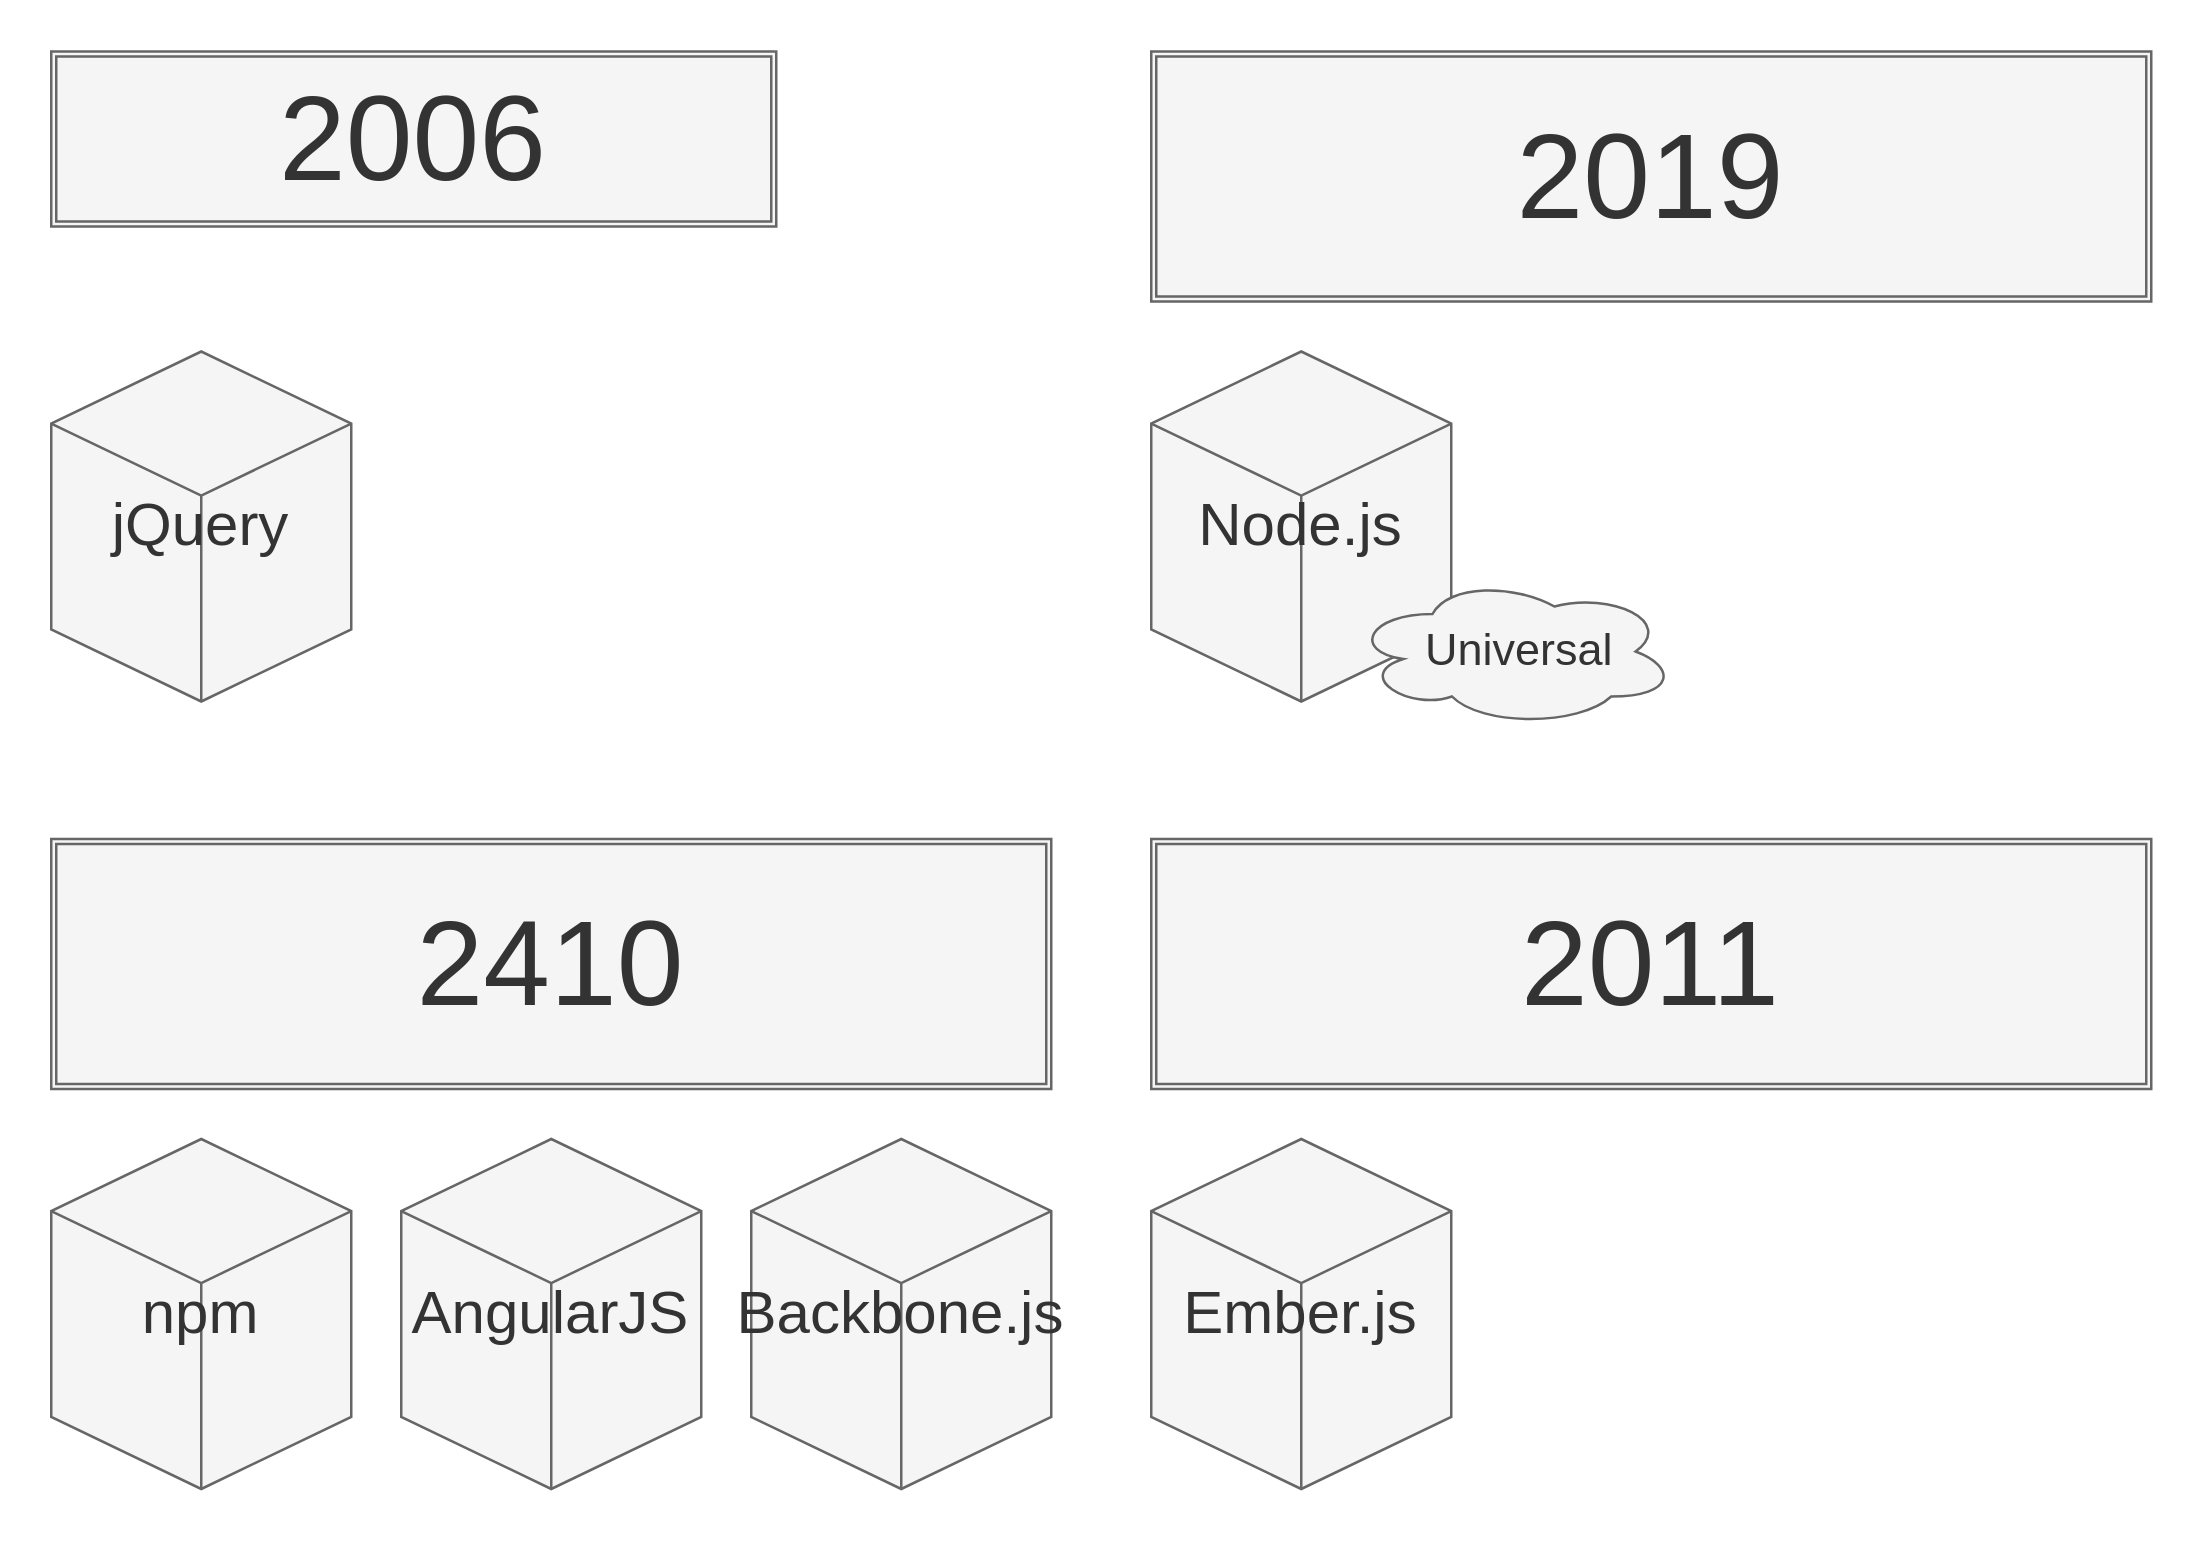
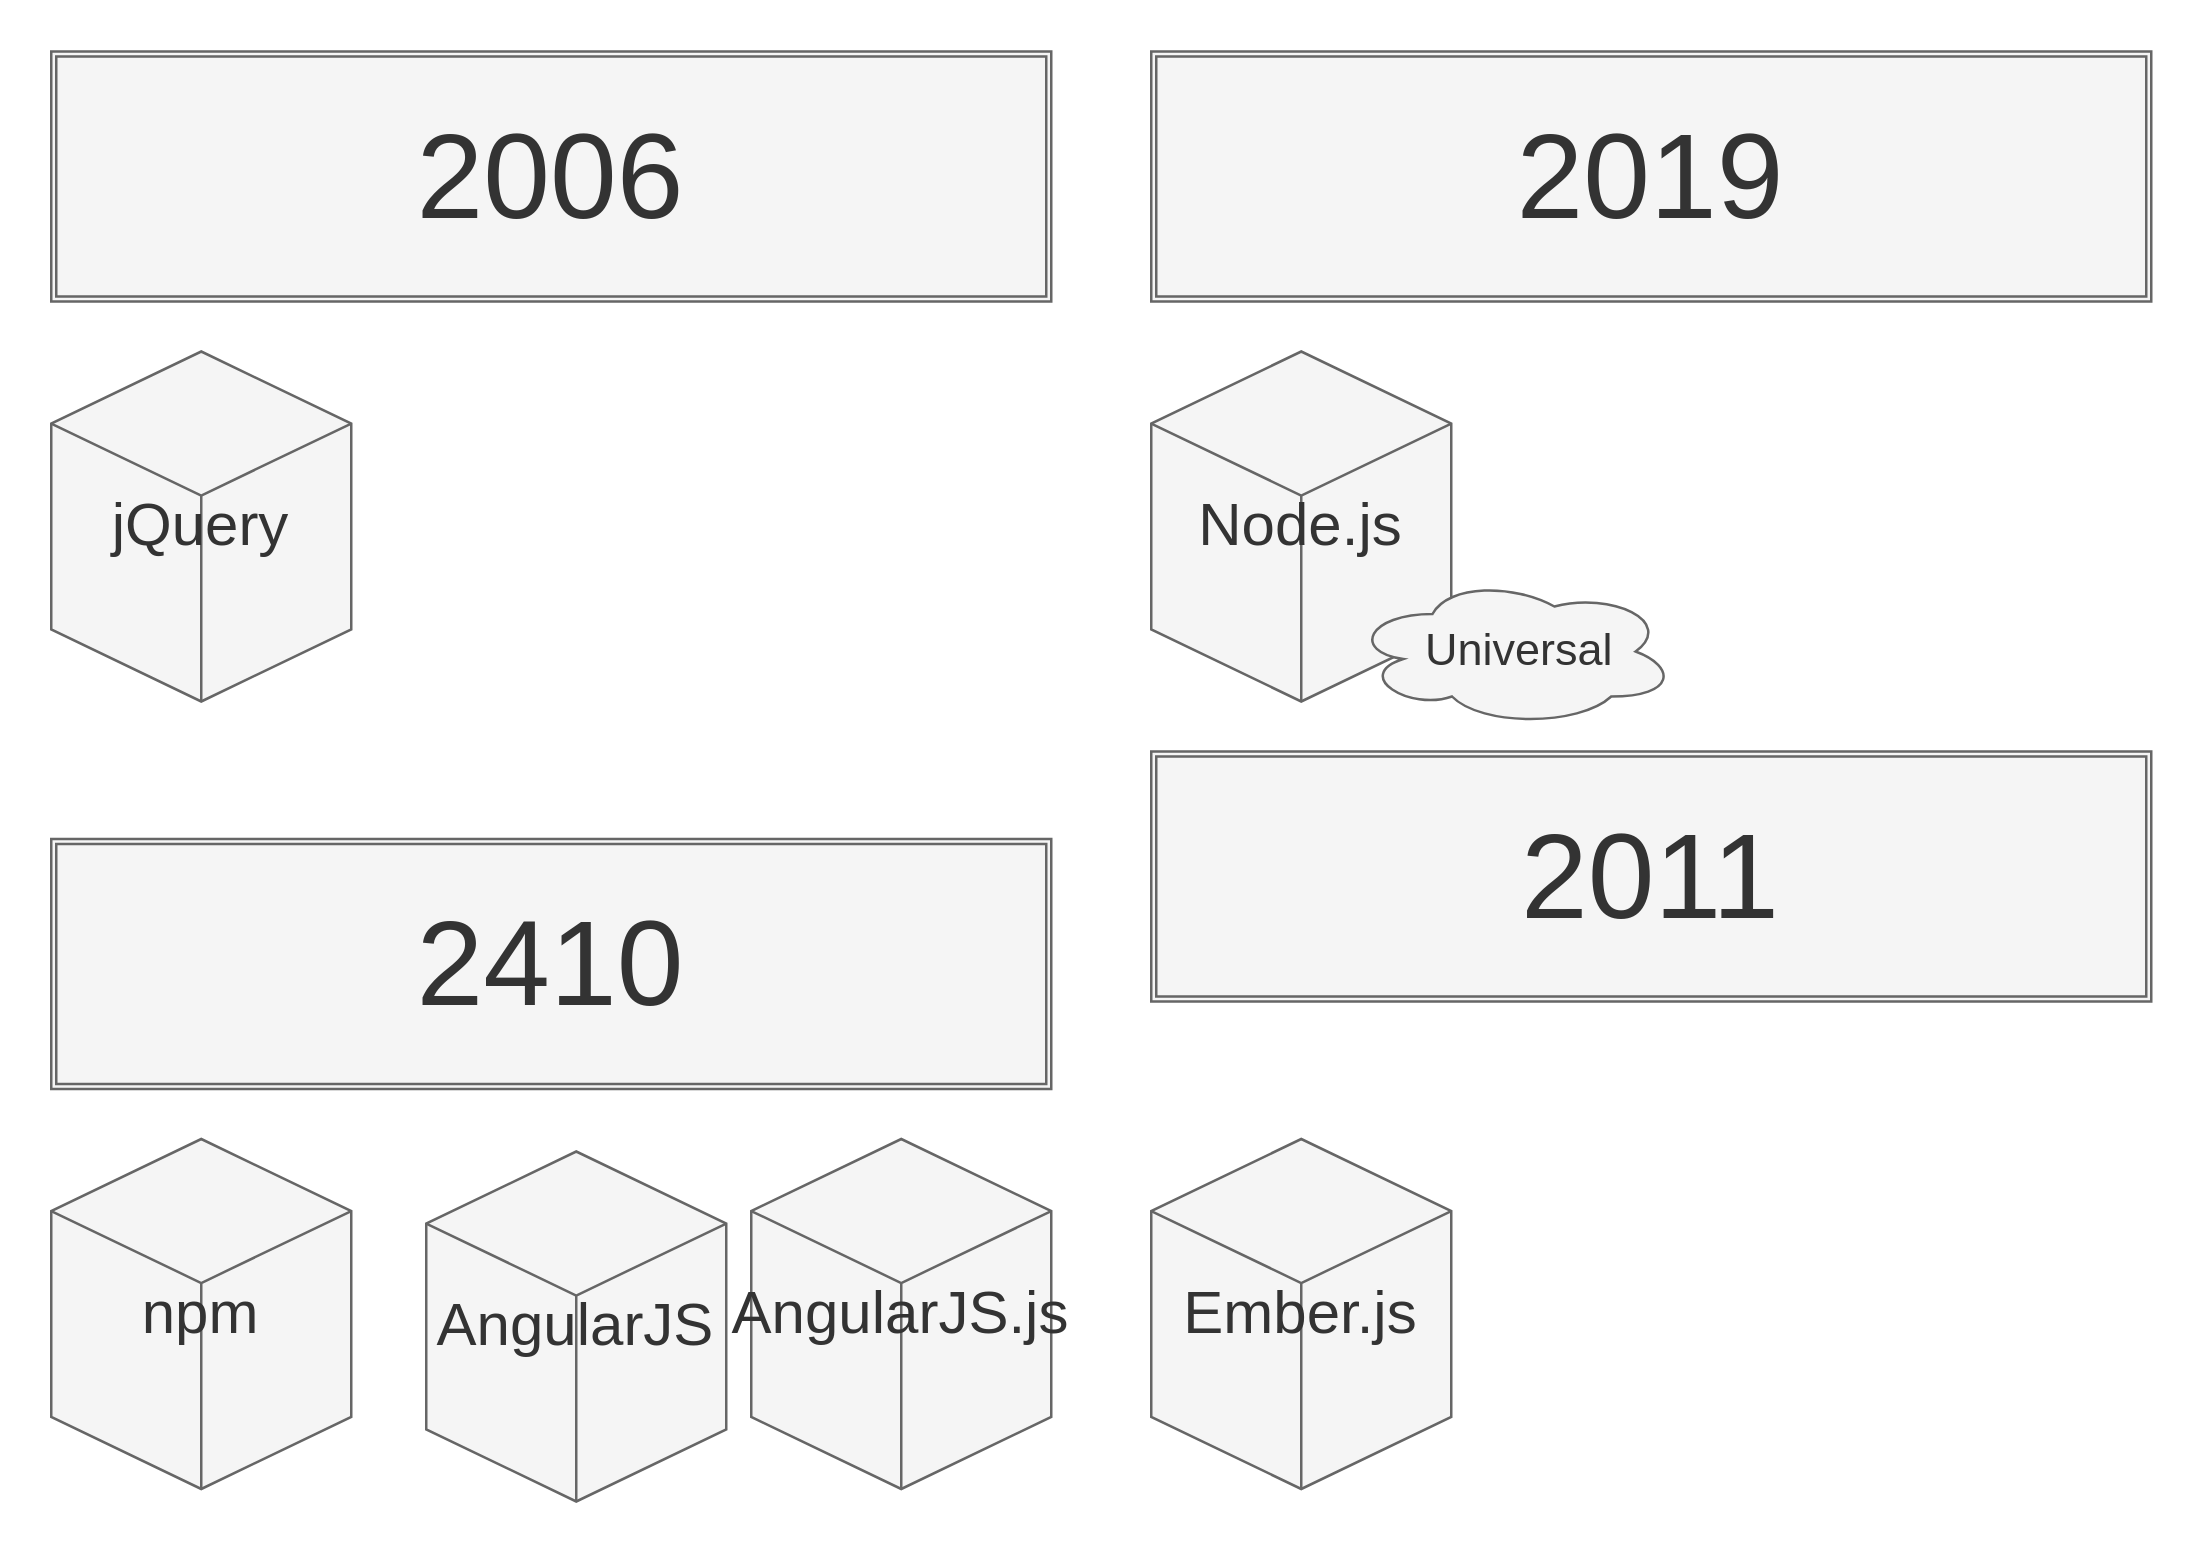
node "2006": size 725x175 -> 1000x250
node "2011": moved (1651, 964) -> (1651, 876)
node "AngularJS": moved (551, 1314) -> (576, 1326)
node "Backbone.js": label "Backbone.js" -> "AngularJS.js"
